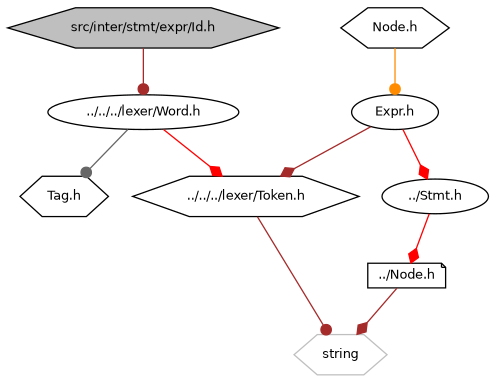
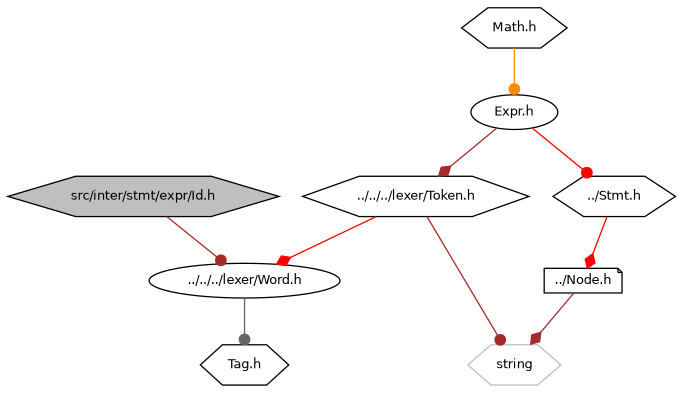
node "Node.h": label "Node.h" -> "Math.h"
edge "Expr.h" -> "../Stmt.h": arrowhead diamond -> dot
edge "../../../lexer/Word.h" -> "../../../lexer/Token.h": reversed
node "../Stmt.h": shape ellipse -> hexagon
